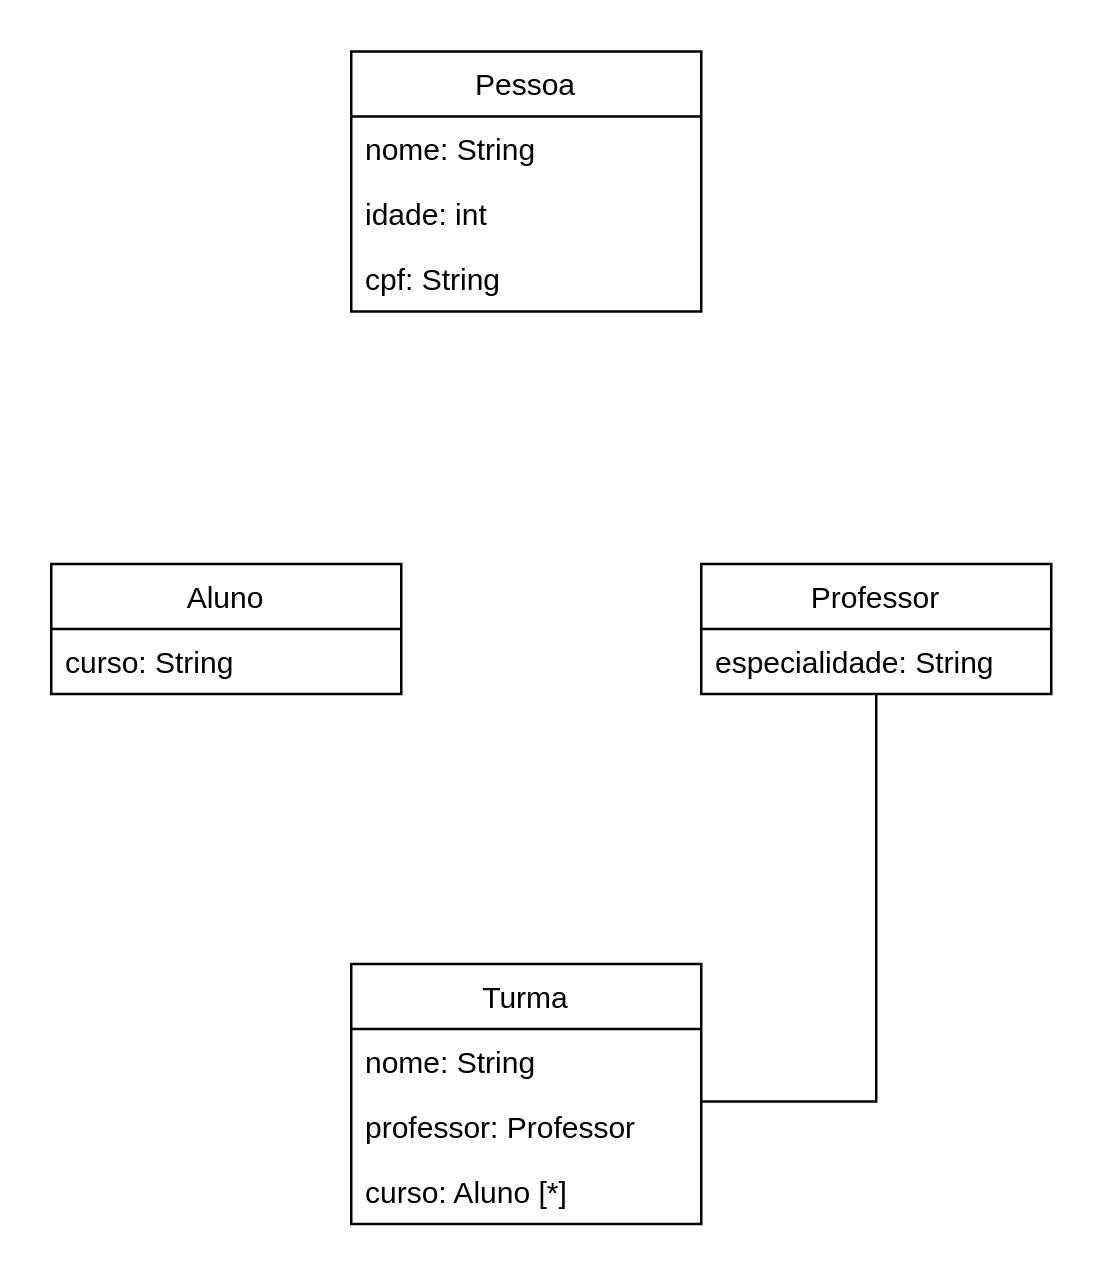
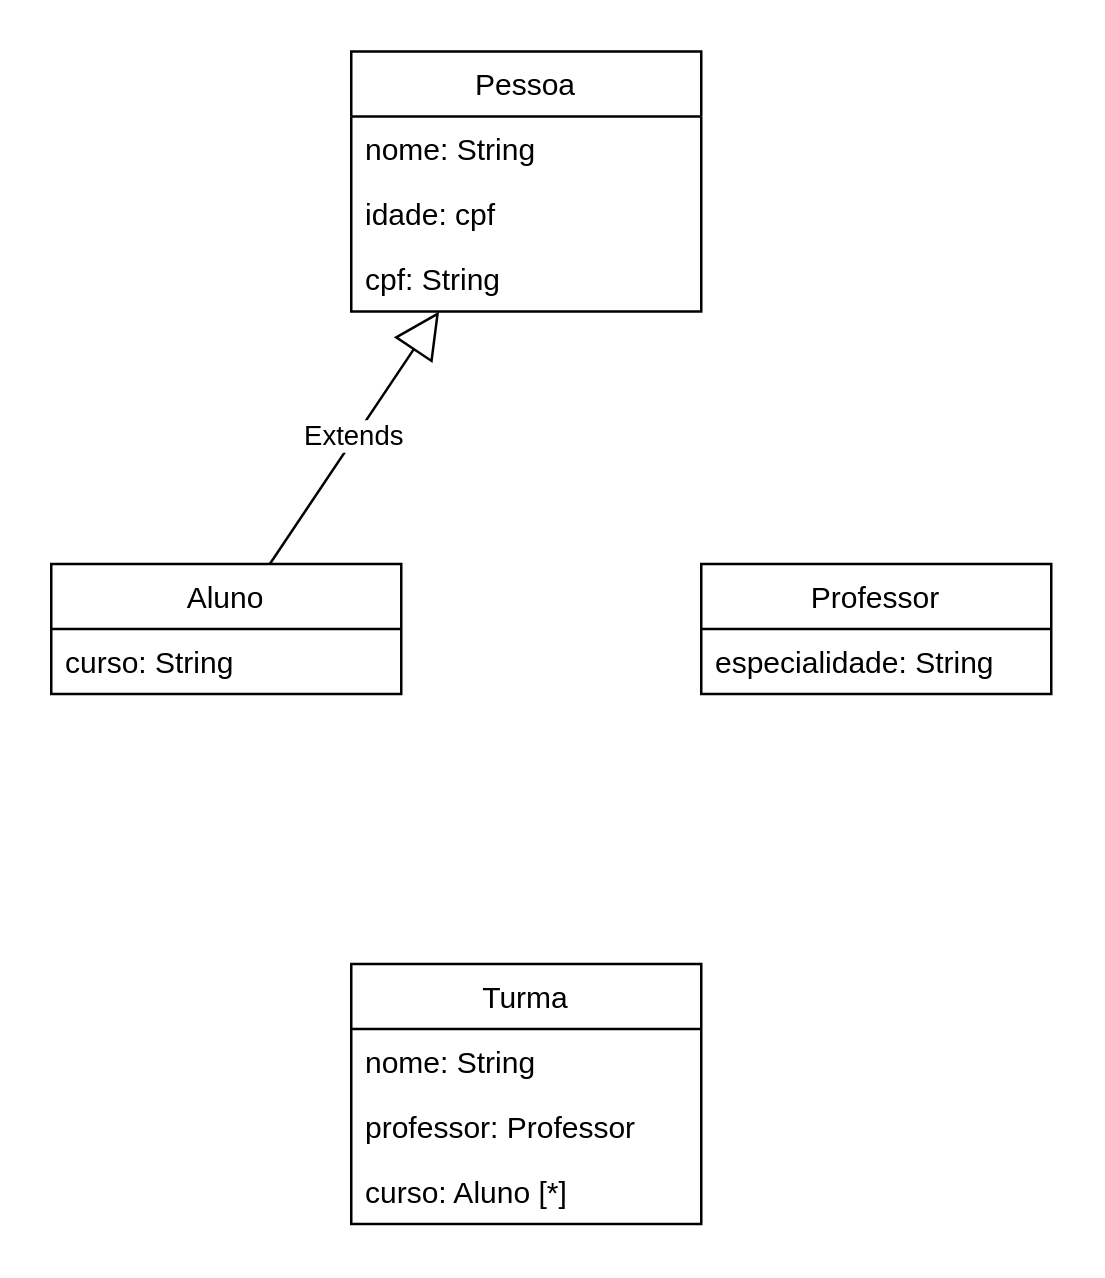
node "idade: int": label "idade: int" -> "idade: cpf"
edge "Aluno" -> "Pessoa": added, label "Extends"
edge "Professor" -- "Turma": removed
